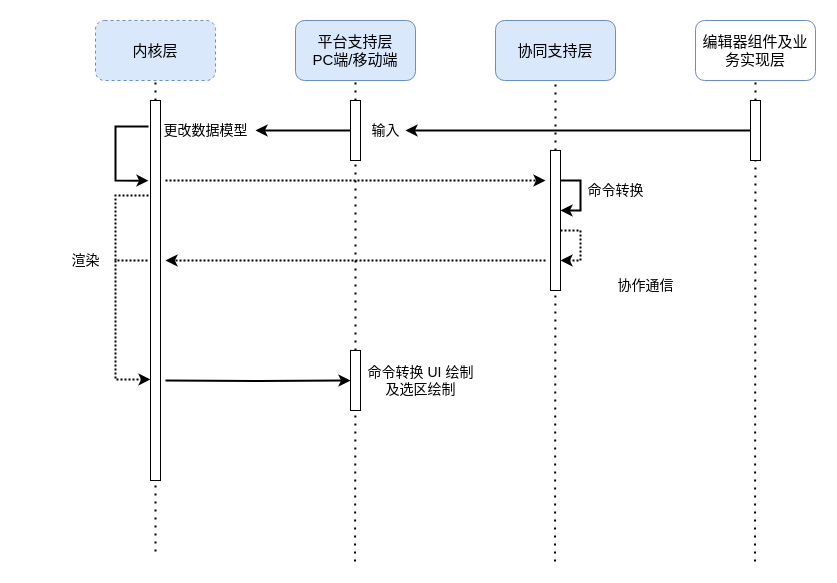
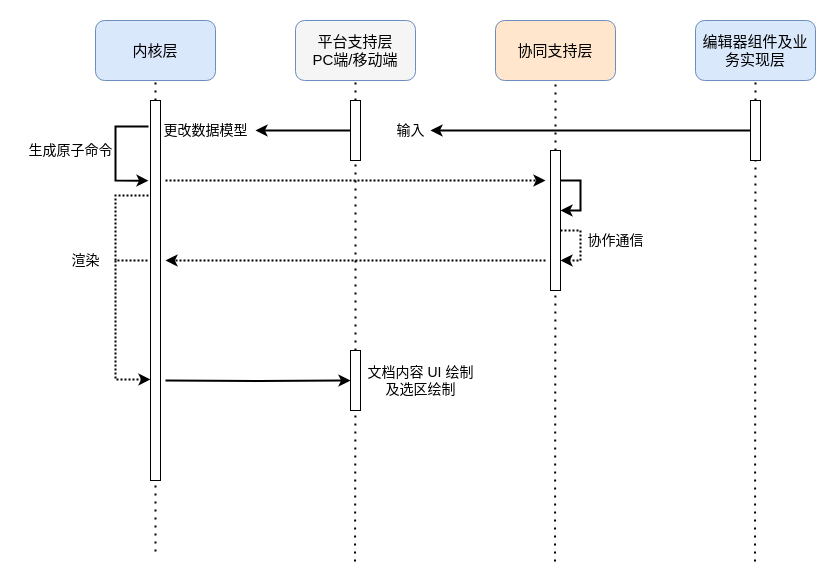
node "内核层": style dashed -> solid
node "平台支持层PC端/移动端": fillcolor #dae8fc -> #f5f5f5
node "协同支持层": fillcolor #dae8fc -> #ffe6cc
node "编辑器组件及业务实现层": fillcolor #ffffff -> #dae8fc
node "输入": moved (386, 131) -> (411, 131)
node "生成原子命令": added
node "命令转换": removed
node "协作通信": moved (646, 286) -> (616, 241)
node "命令转换 UI 绘制 及选区绘制": label "命令转换 UI 绘制 及选区绘制" -> "文档内容 UI 绘制 及选区绘制"
